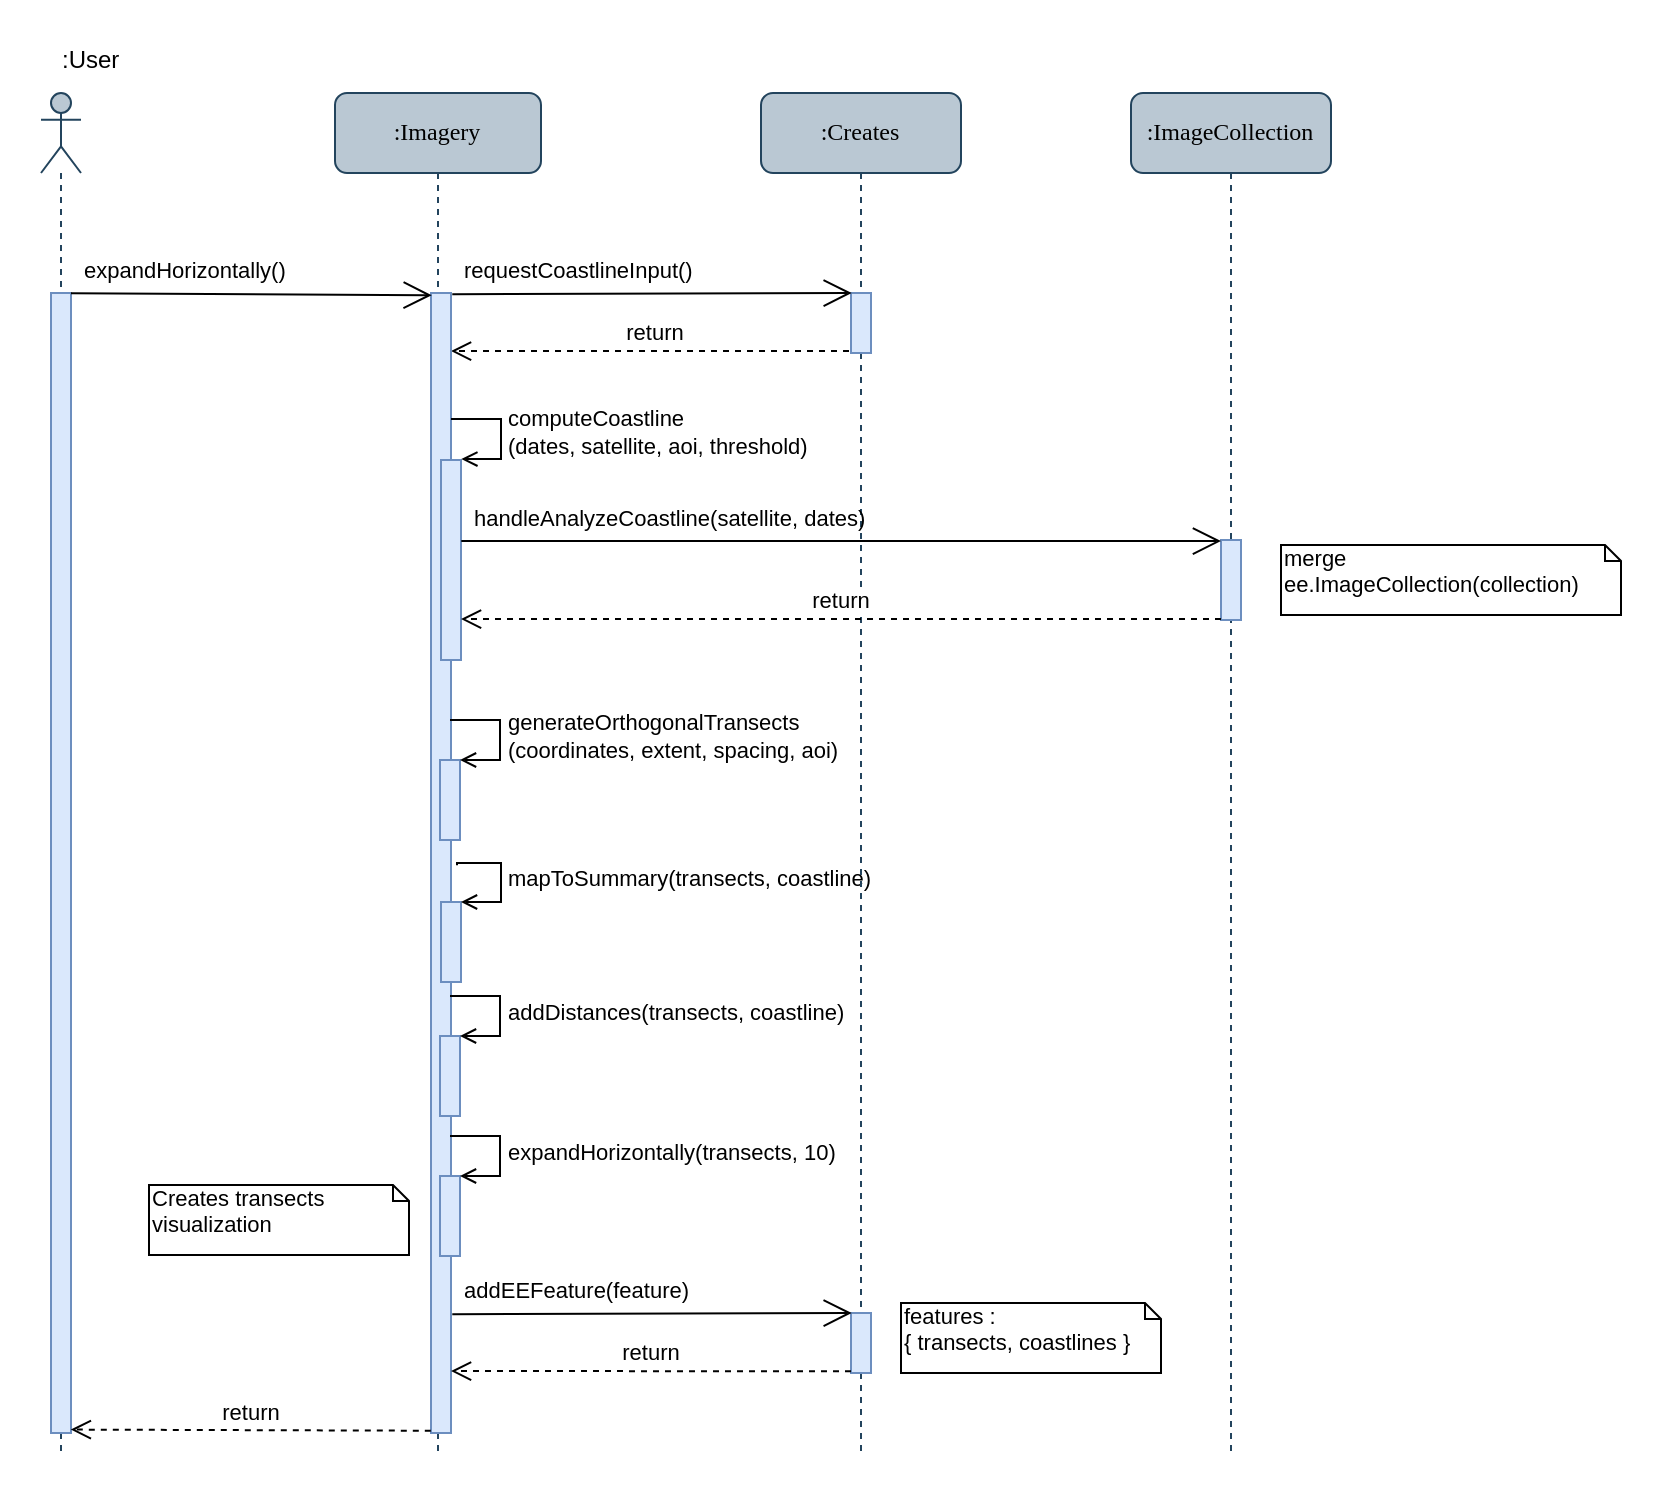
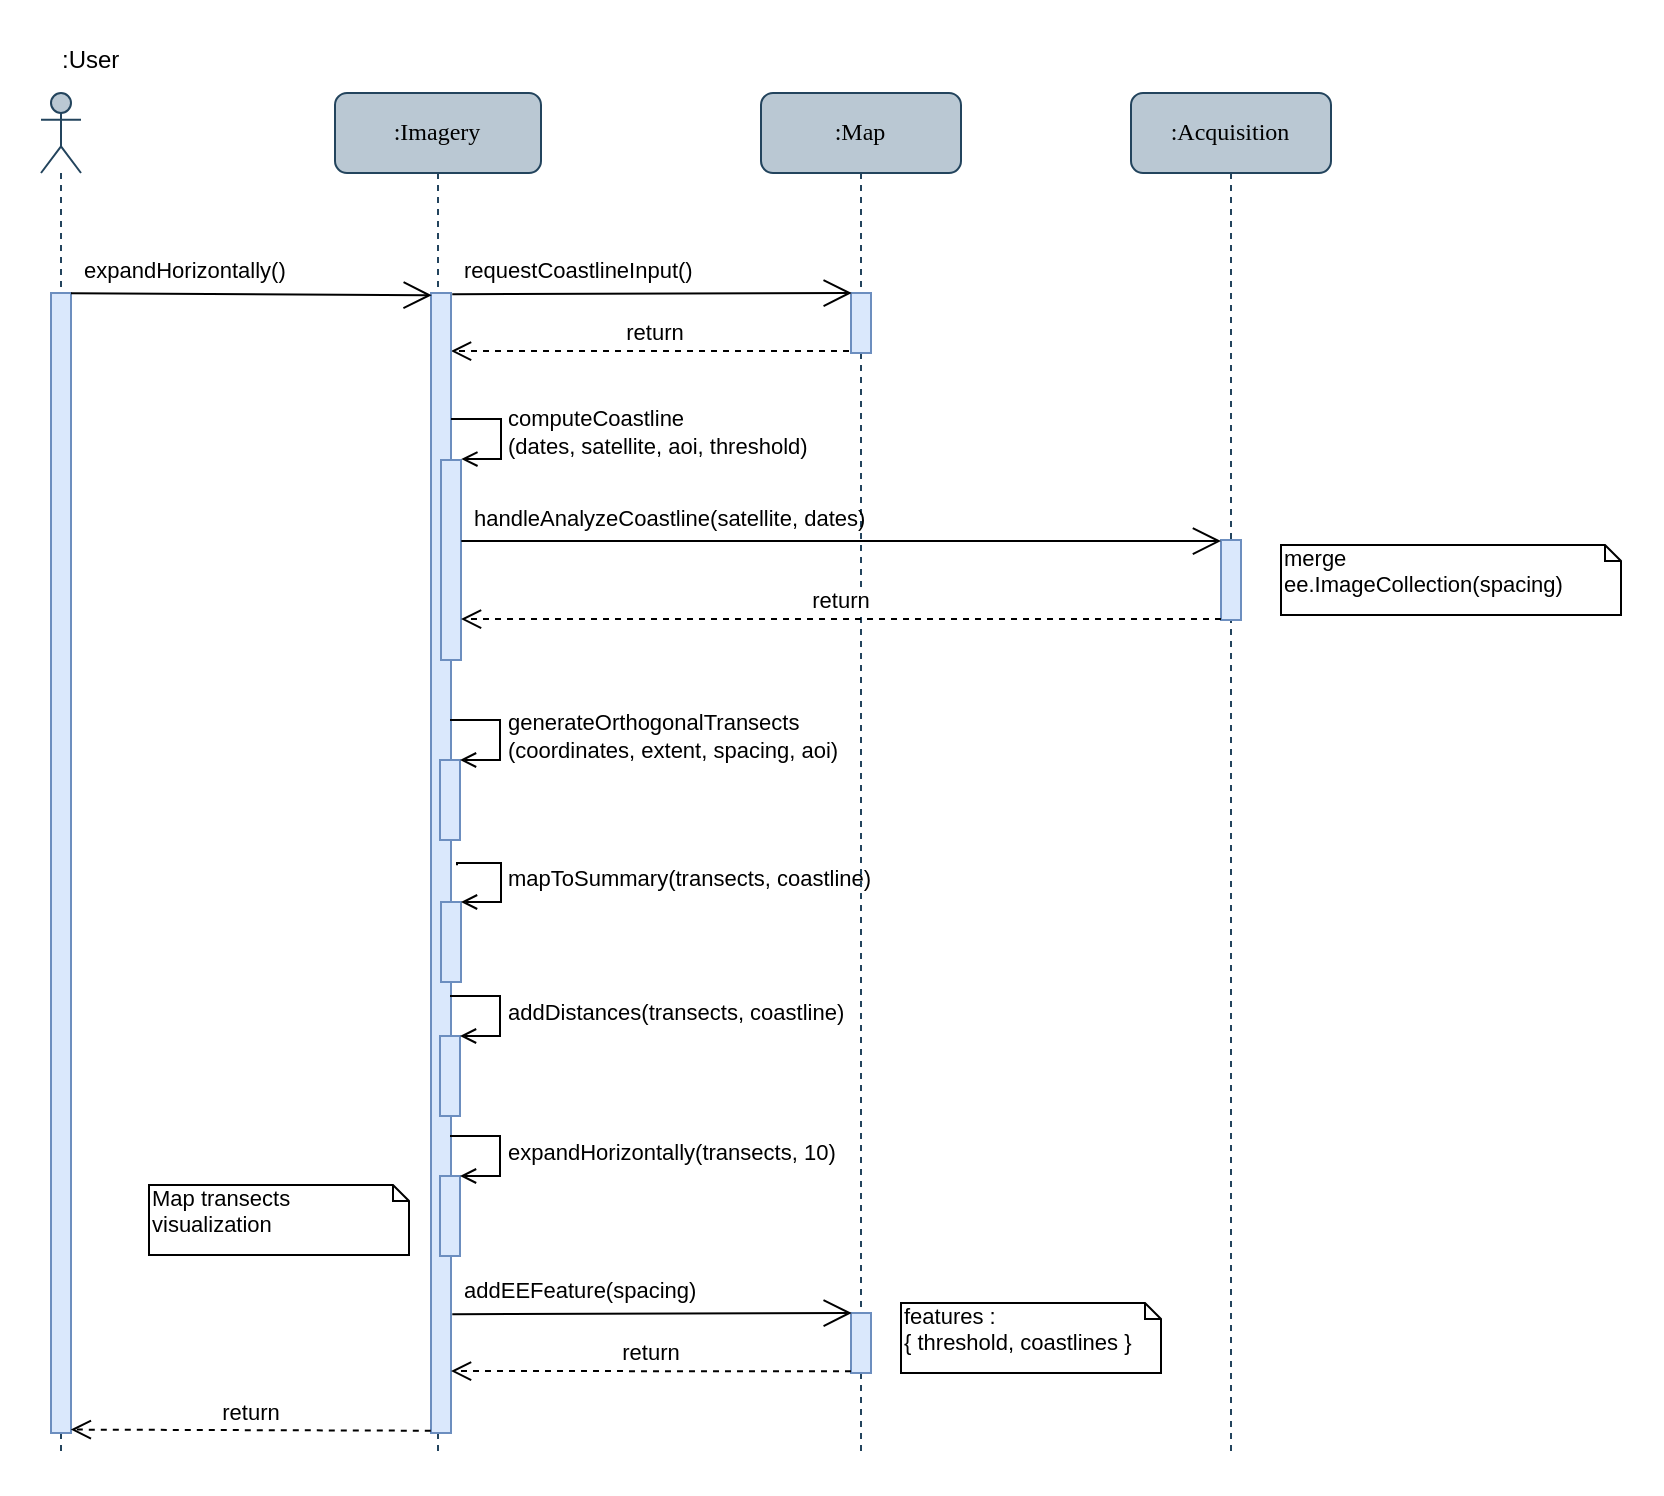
node ":Creates": label ":Creates" -> ":Map"
node ":ImageCollection": label ":ImageCollection" -> ":Acquisition"
node "merge ee.ImageCollection(collection)": label "merge ee.ImageCollection(collection)" -> "merge ee.ImageCollection(spacing)"
node "Creates transects visualization": label "Creates transects visualization" -> "Map transects visualization"
node "addEEFeature(feature)": label "addEEFeature(feature)" -> "addEEFeature(spacing)"
node "features : { transects, coastlines }": label "features : { transects, coastlines }" -> "features : { threshold, coastlines }"
